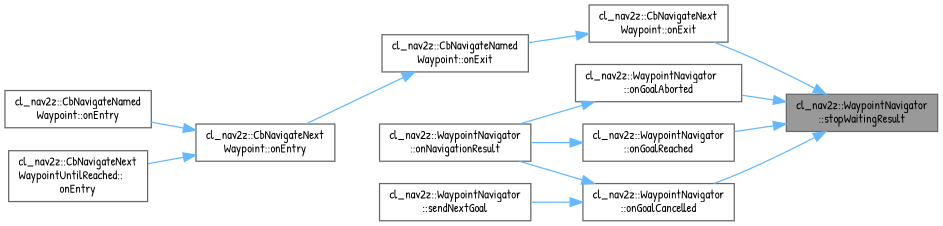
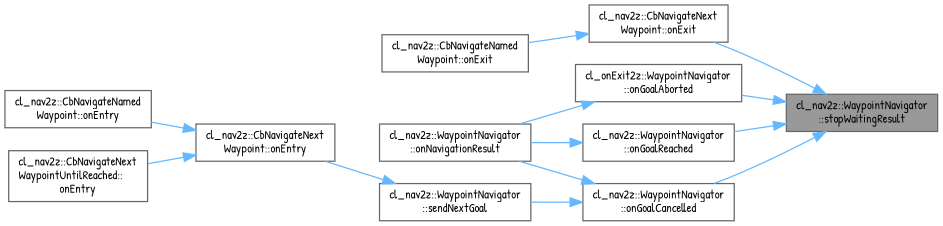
node "cl_nav2z::WaypointNavigator ::onGoalAborted": label "cl_nav2z::WaypointNavigator ::onGoalAborted" -> "cl_onExit2z::WaypointNavigator ::onGoalAborted"
edge "cl_nav2z::CbNavigateNext Waypoint::onEntry" -> "cl_nav2z::CbNavigateNamed Waypoint::onExit": now "cl_nav2z::CbNavigateNext Waypoint::onEntry" -> "cl_nav2z::WaypointNavigator ::sendNextGoal"
